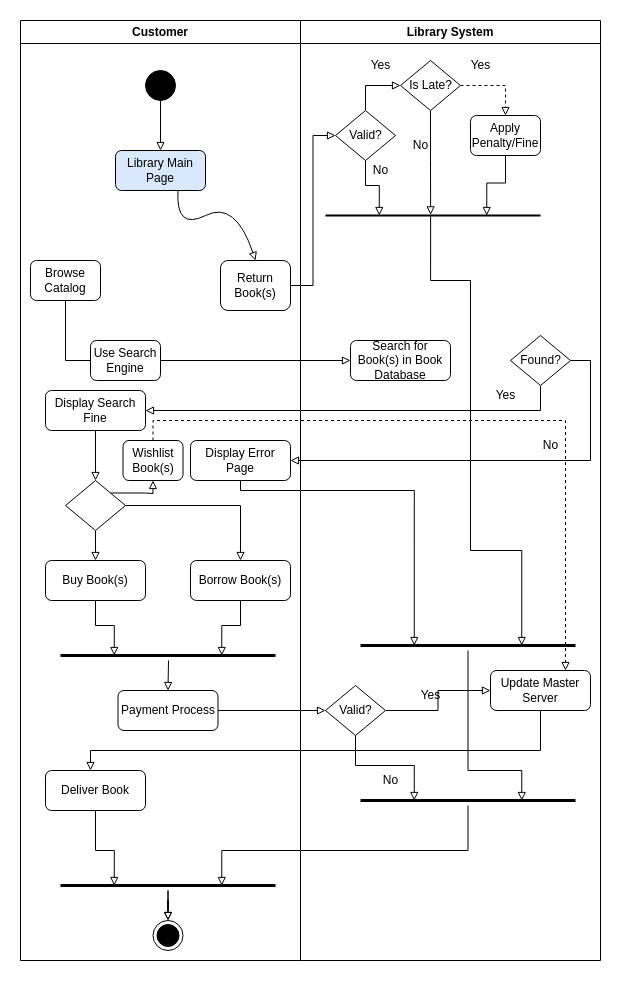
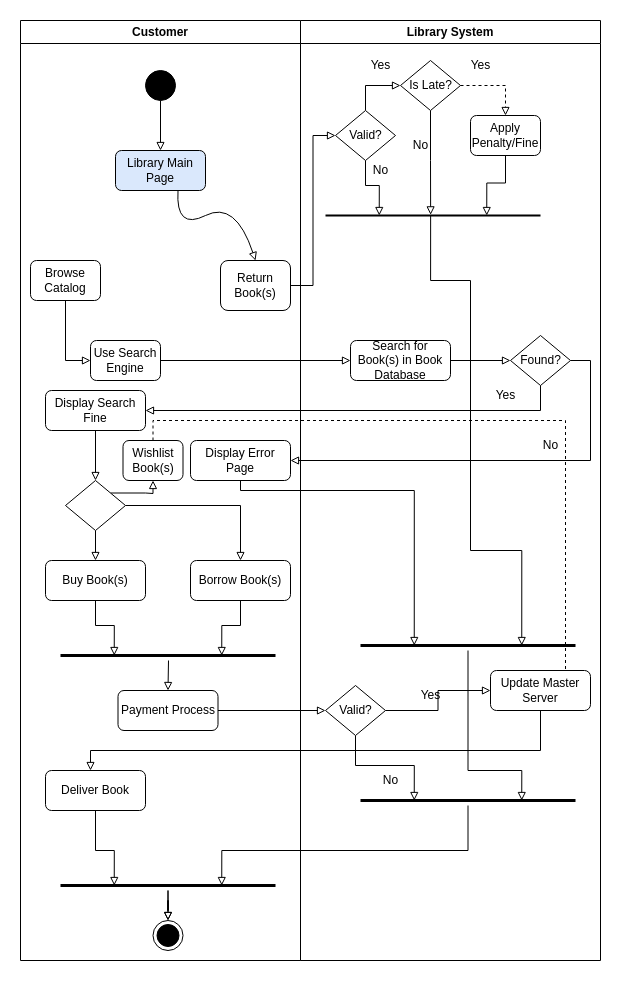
edge "Browse Catalog" -- "Use Search Engine": arrowhead none -> block
edge "Search for Book(s) in Book Database" -> "Found?": added
edge "Wishlist Book(s)" -> "Update Master Server": arrowhead block -> none
